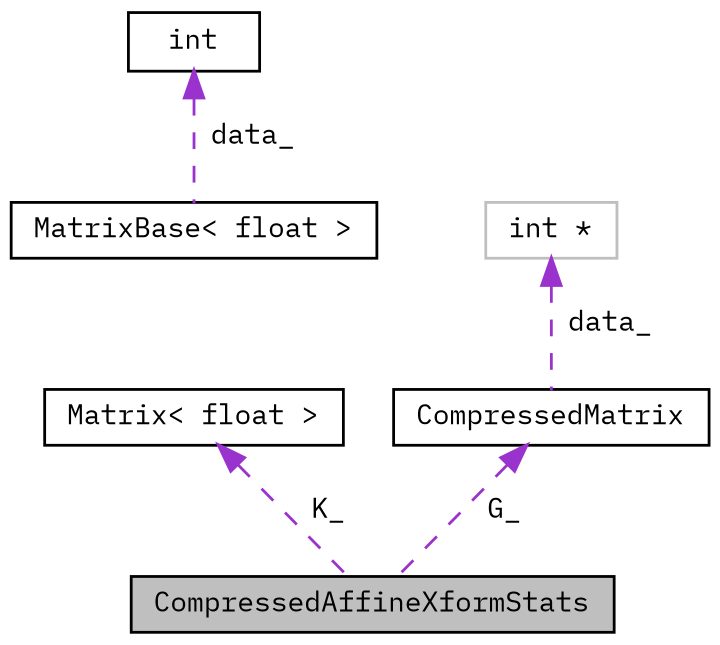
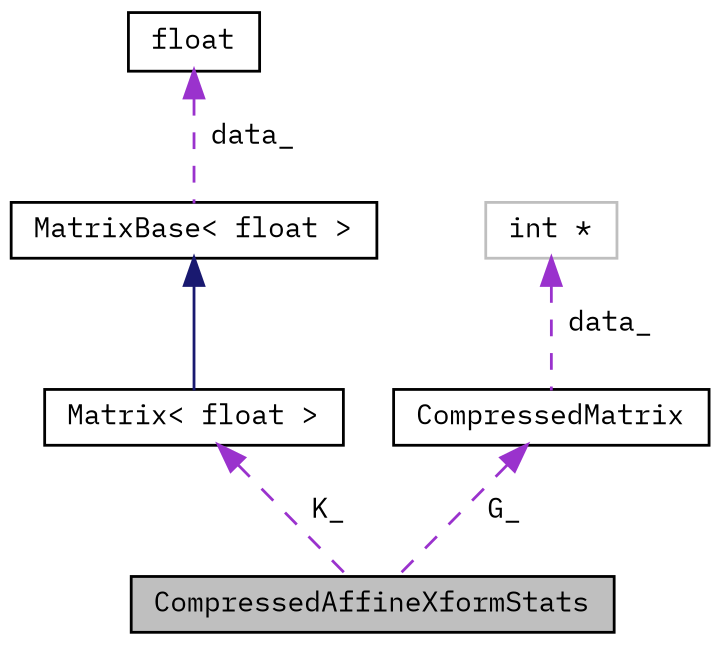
node "int": label "int" -> "float"
edge "Matrix< float >" -> "MatrixBase< float >": added
